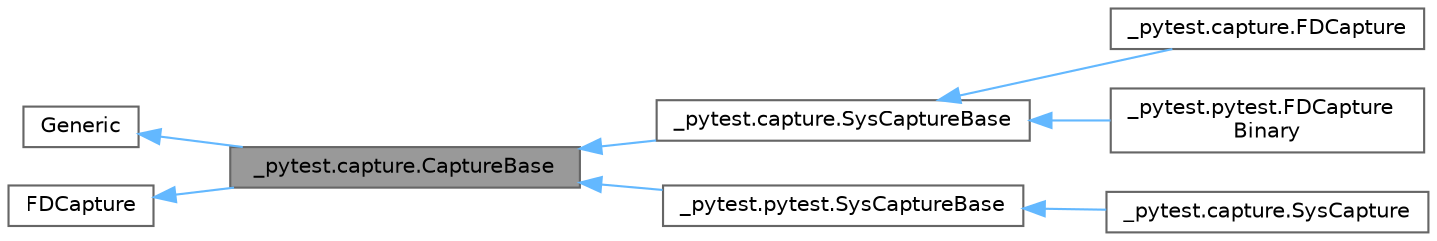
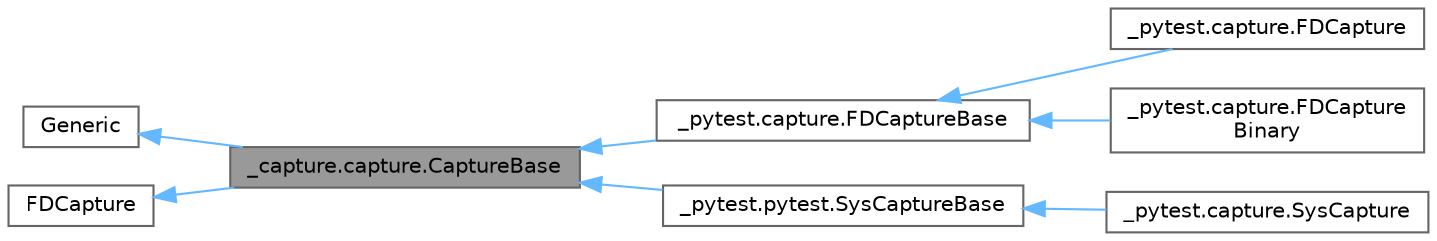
node "_pytest.capture.SysCaptureBase": label "_pytest.capture.SysCaptureBase" -> "_pytest.capture.FDCaptureBase"
node "_pytest.pytest.FDCapture Binary": label "_pytest.pytest.FDCapture Binary" -> "_pytest.capture.FDCapture Binary"
node "_pytest.capture.CaptureBase": label "_pytest.capture.CaptureBase" -> "_capture.capture.CaptureBase"
